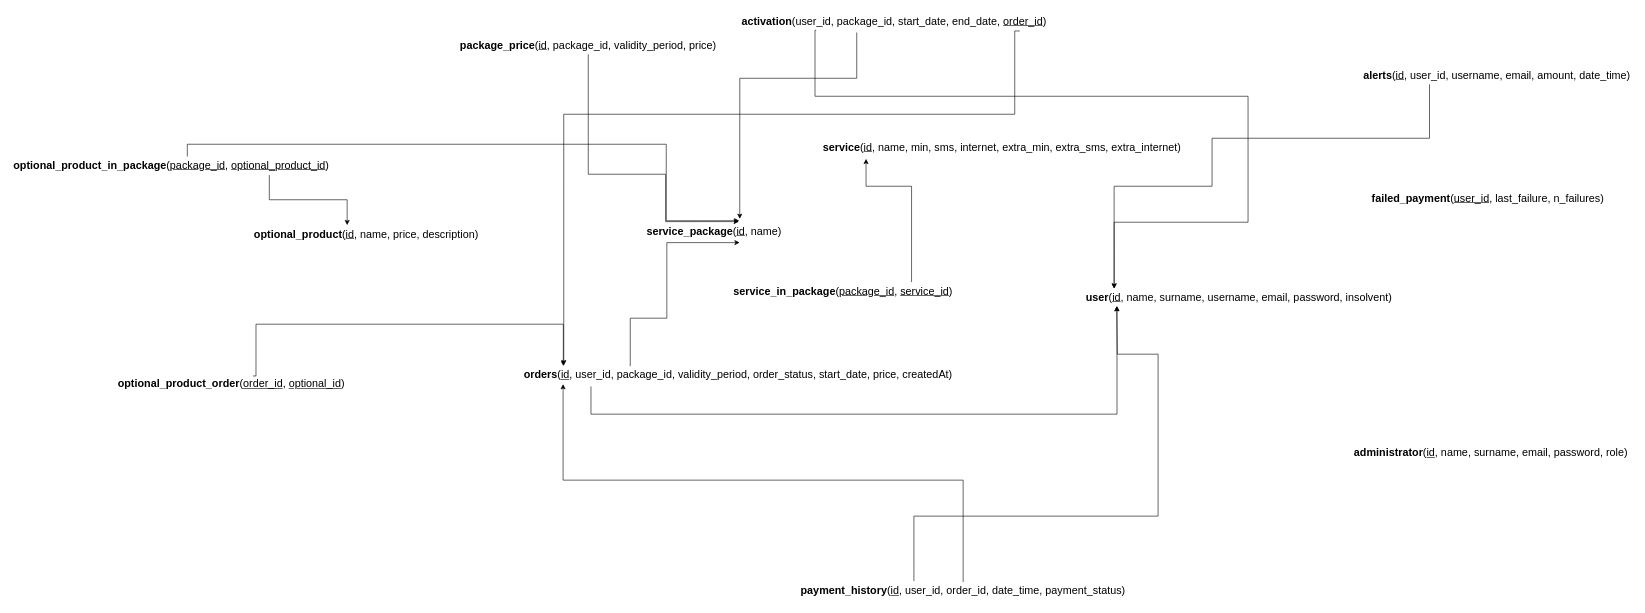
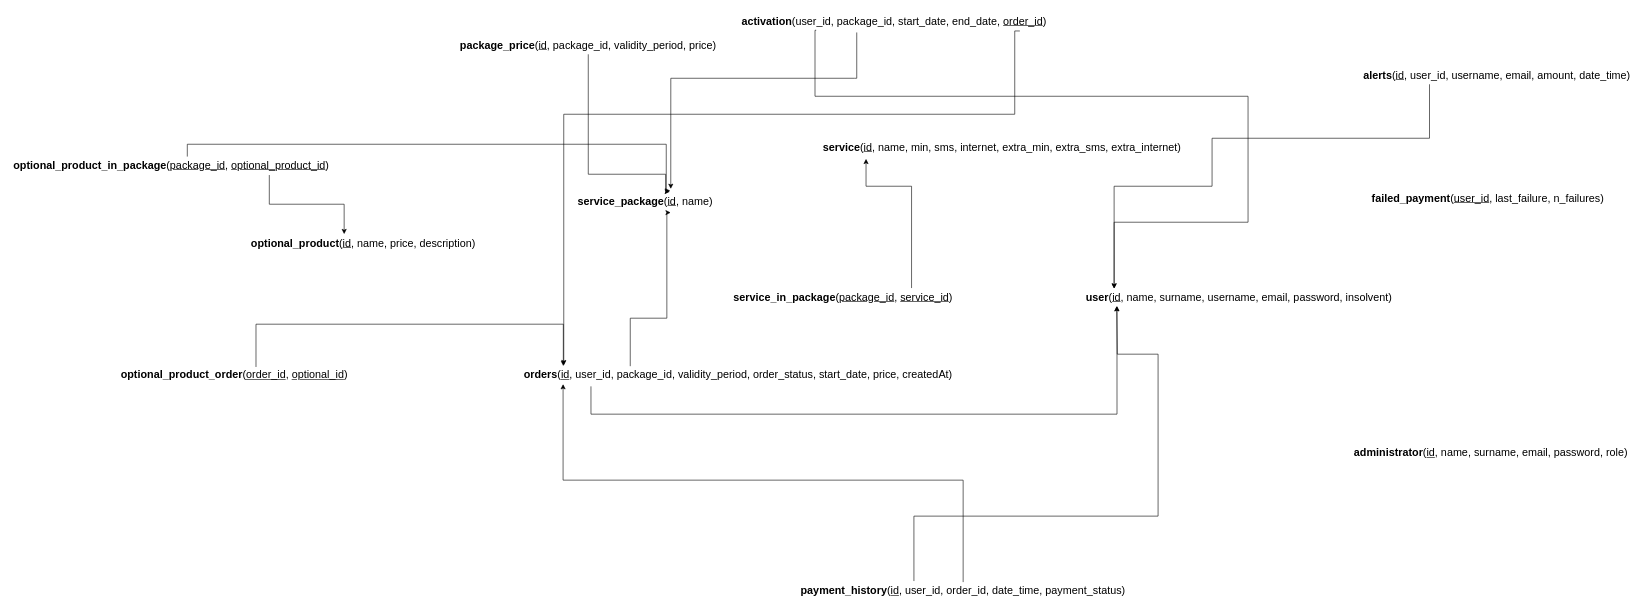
node "service_package(id, name)": moved (714, 231) -> (645, 201)
node "optional_product(id, name, price, description)": moved (366, 234) -> (363, 243)
node "service_in_package(package_id, service_id)": moved (843, 291) -> (843, 297)
node "optional_product_order(order_id, optional_id)": moved (231, 384) -> (234, 375)
